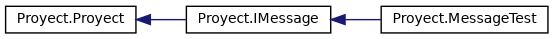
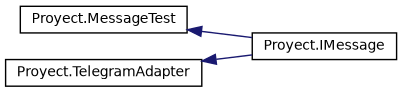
node "Proyect.Proyect": label "Proyect.Proyect" -> "Proyect.TelegramAdapter"
edge "Proyect.MessageTest" -> "Proyect.IMessage": reversed
